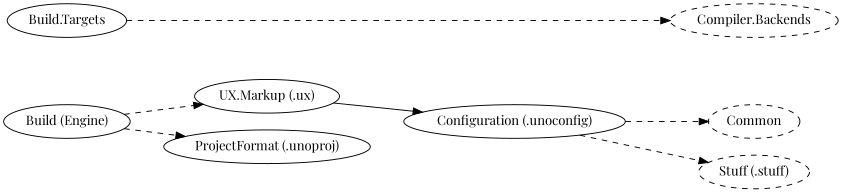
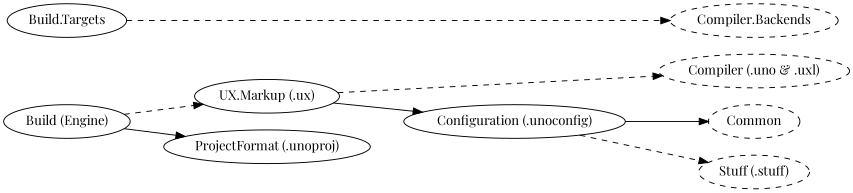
node "Compiler (.uno & .uxl)": added
edge "Configuration (.unoconfig)" -> "Common": style dashed -> solid
edge "Build (Engine)" -> "ProjectFormat (.unoproj)": style dashed -> solid
